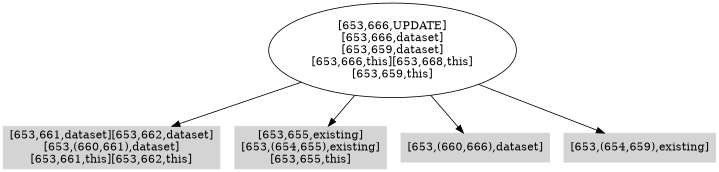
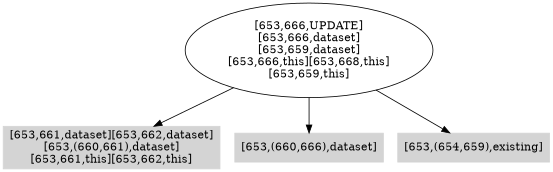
node "[653,655,existing] [653,(654,655),existing] [653,655,this]": removed
